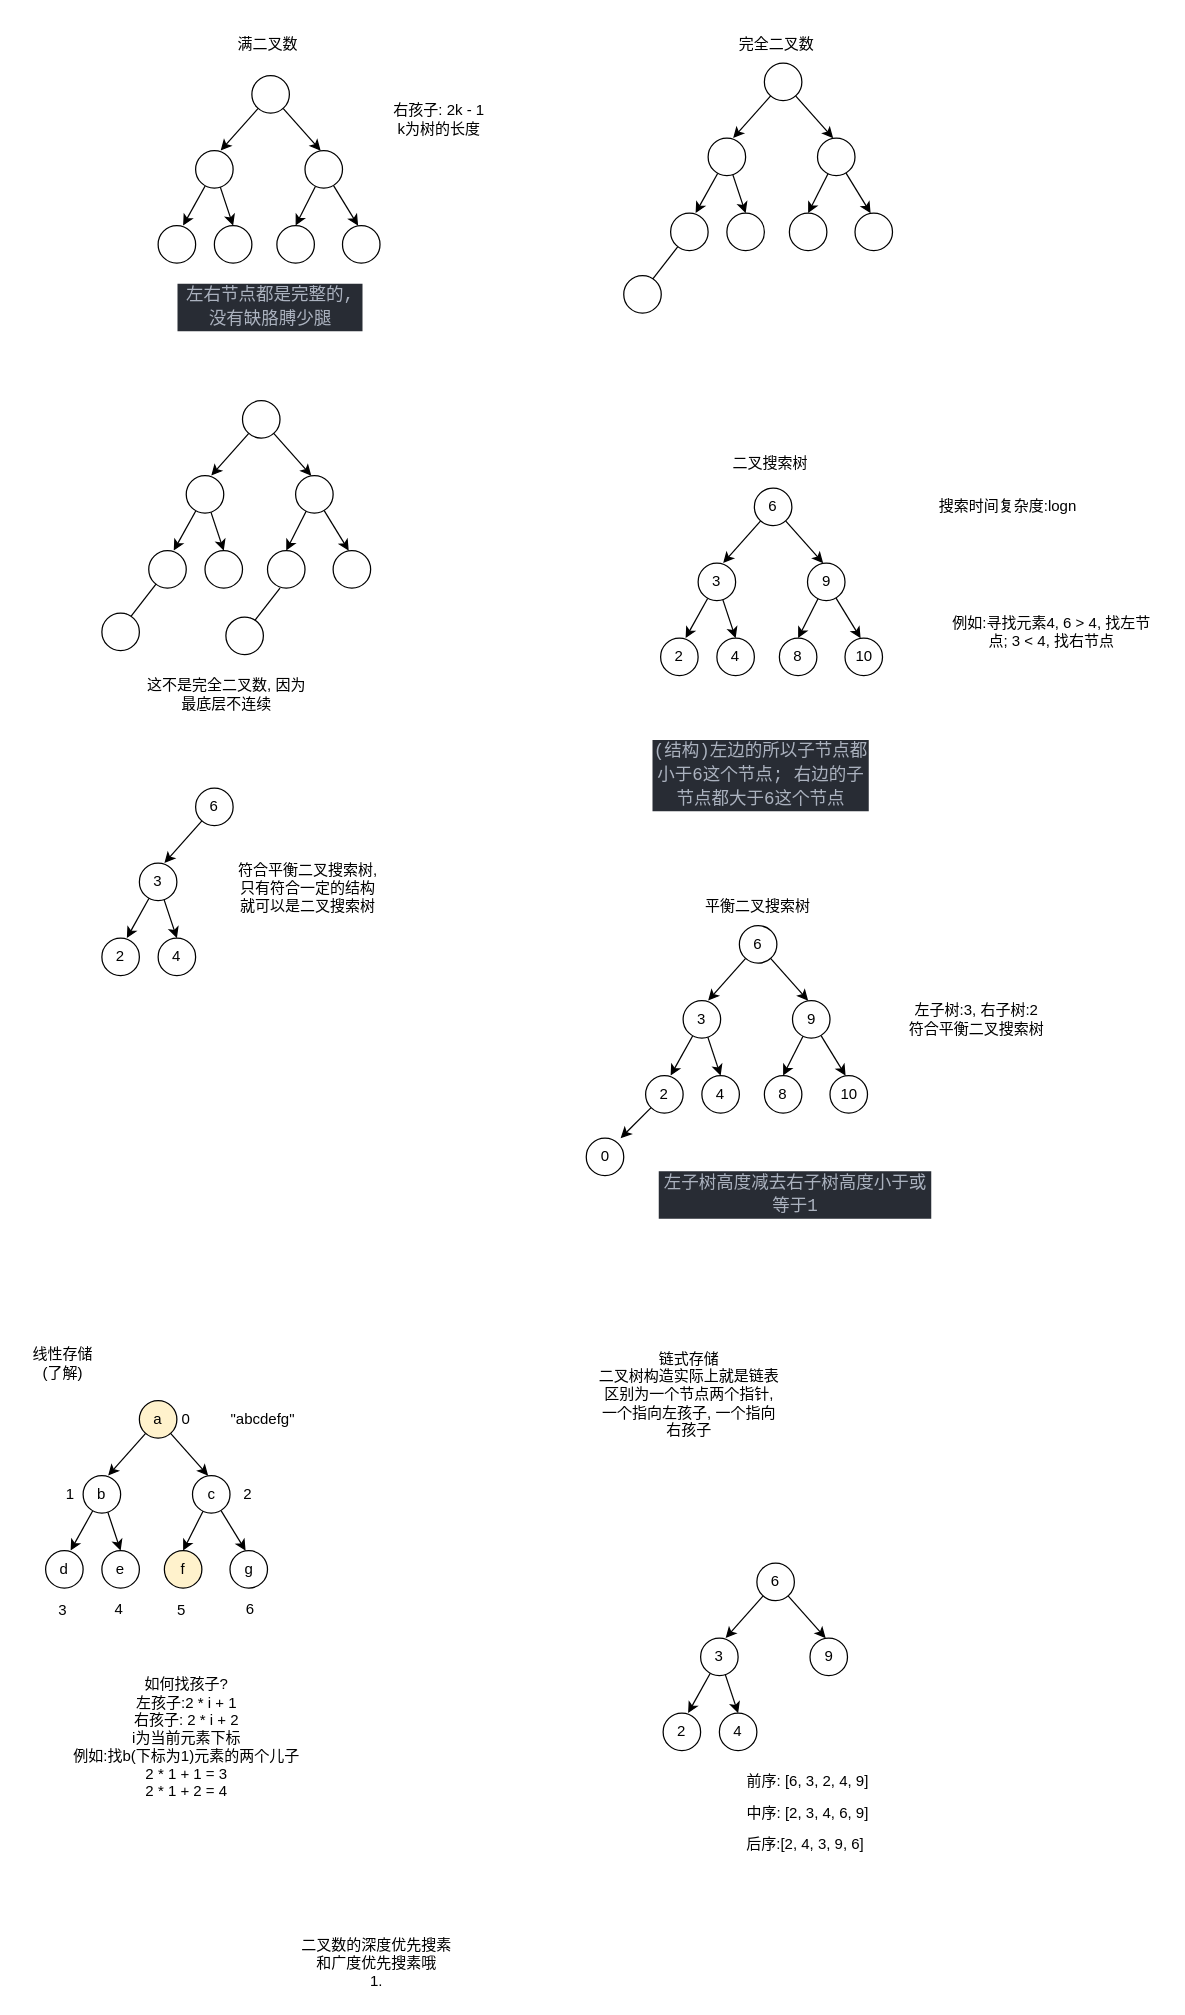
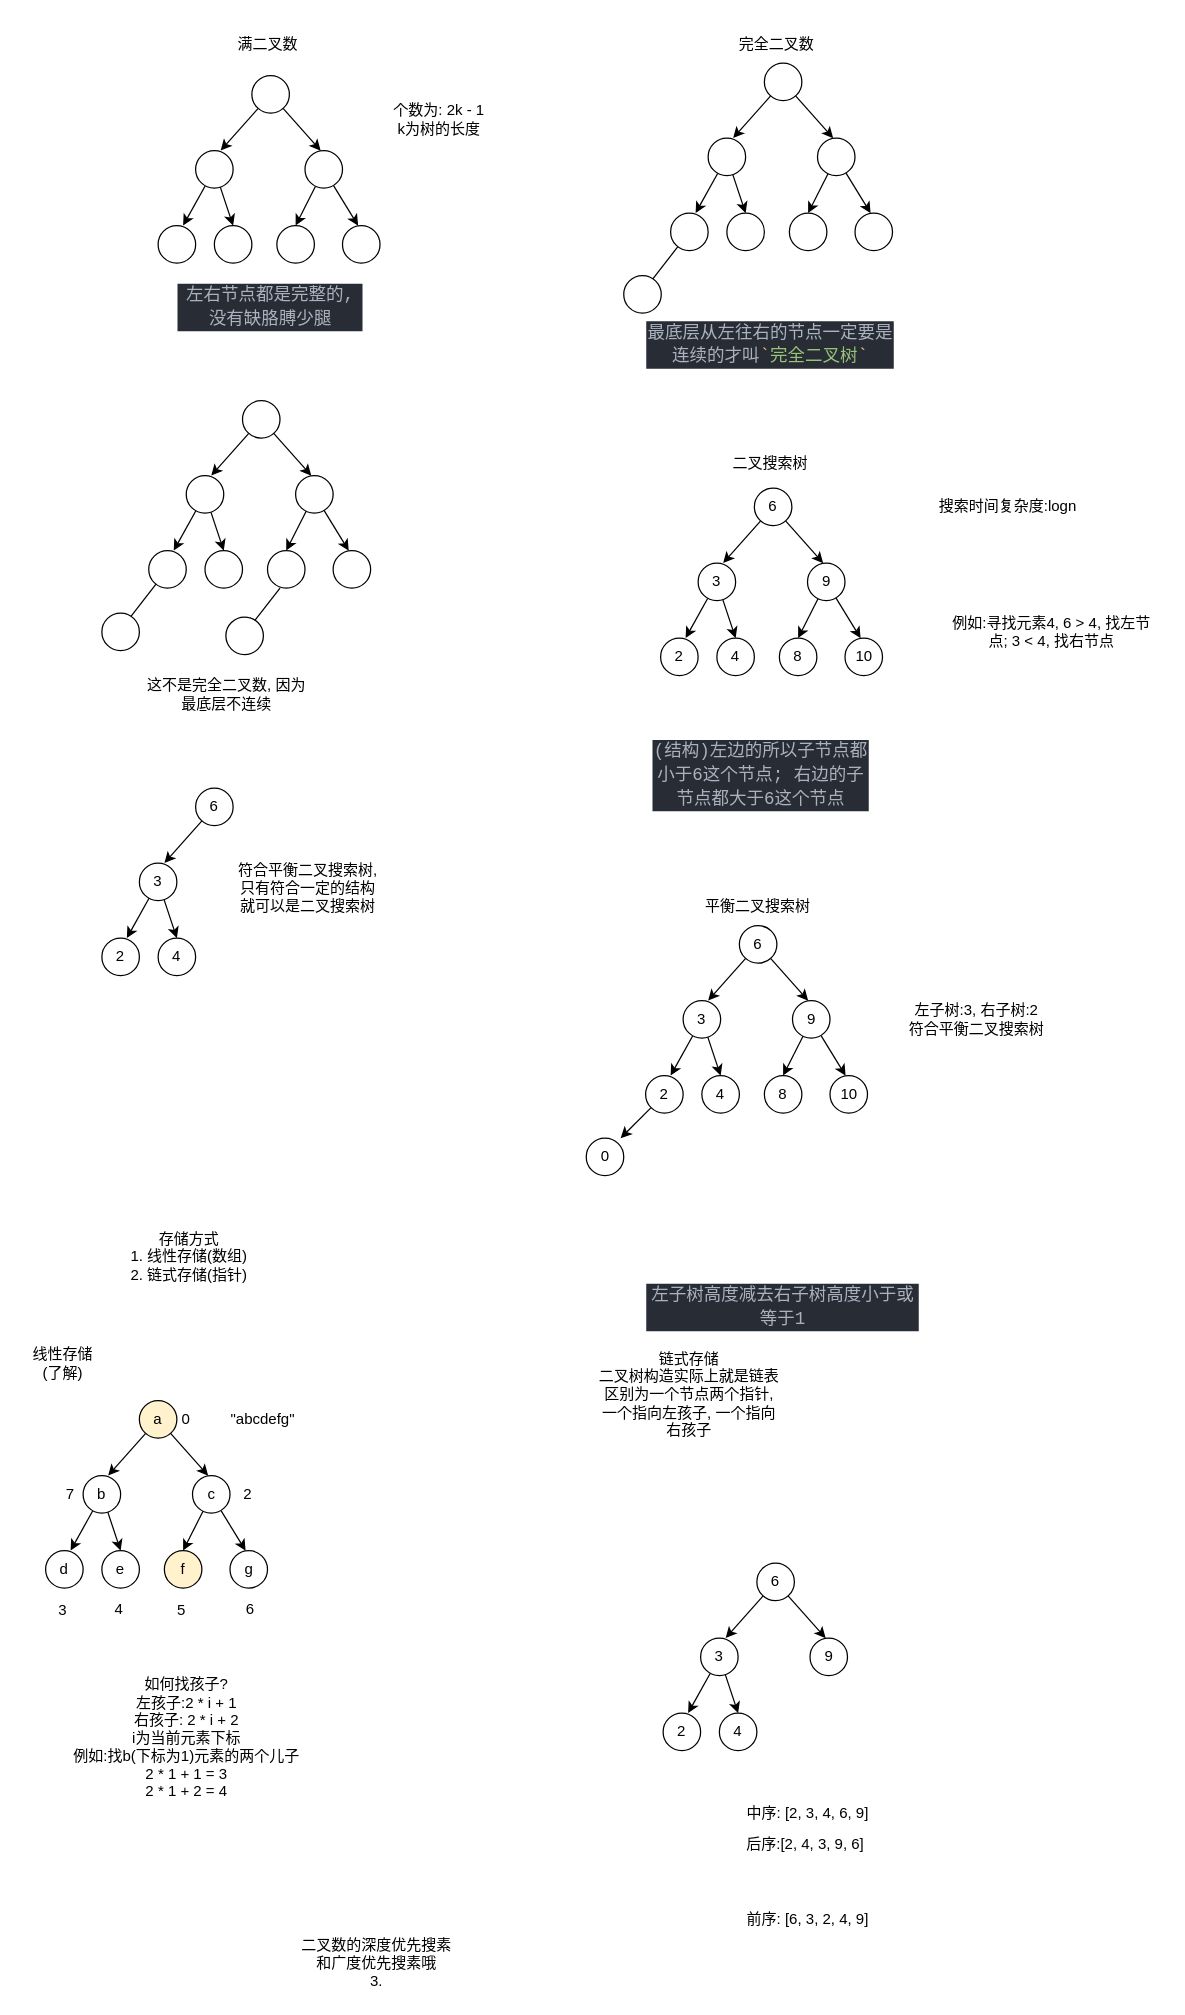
node "右孩子: 2k - 1 k为树的长度": label "右孩子: 2k - 1 k为树的长度" -> "个数为: 2k - 1 k为树的长度"
node "最底层从左往右的节点一定要是连续的才叫`完全二叉树`": added
node "左子树高度减去右子树高度小于或等于1": moved (796, 1194) -> (783, 1307)
node "存储方式 1. 线性存储(数组) 2. 链式存储(指针)": added
node "1": label "1" -> "7"
node "前序: [6, 3, 2, 4, 9]": moved (808, 1782) -> (808, 1919)
node "二叉数的深度优先搜素和广度优先搜素哦 1.": label "二叉数的深度优先搜素和广度优先搜素哦 1." -> "二叉数的深度优先搜素和广度优先搜素哦 3."
